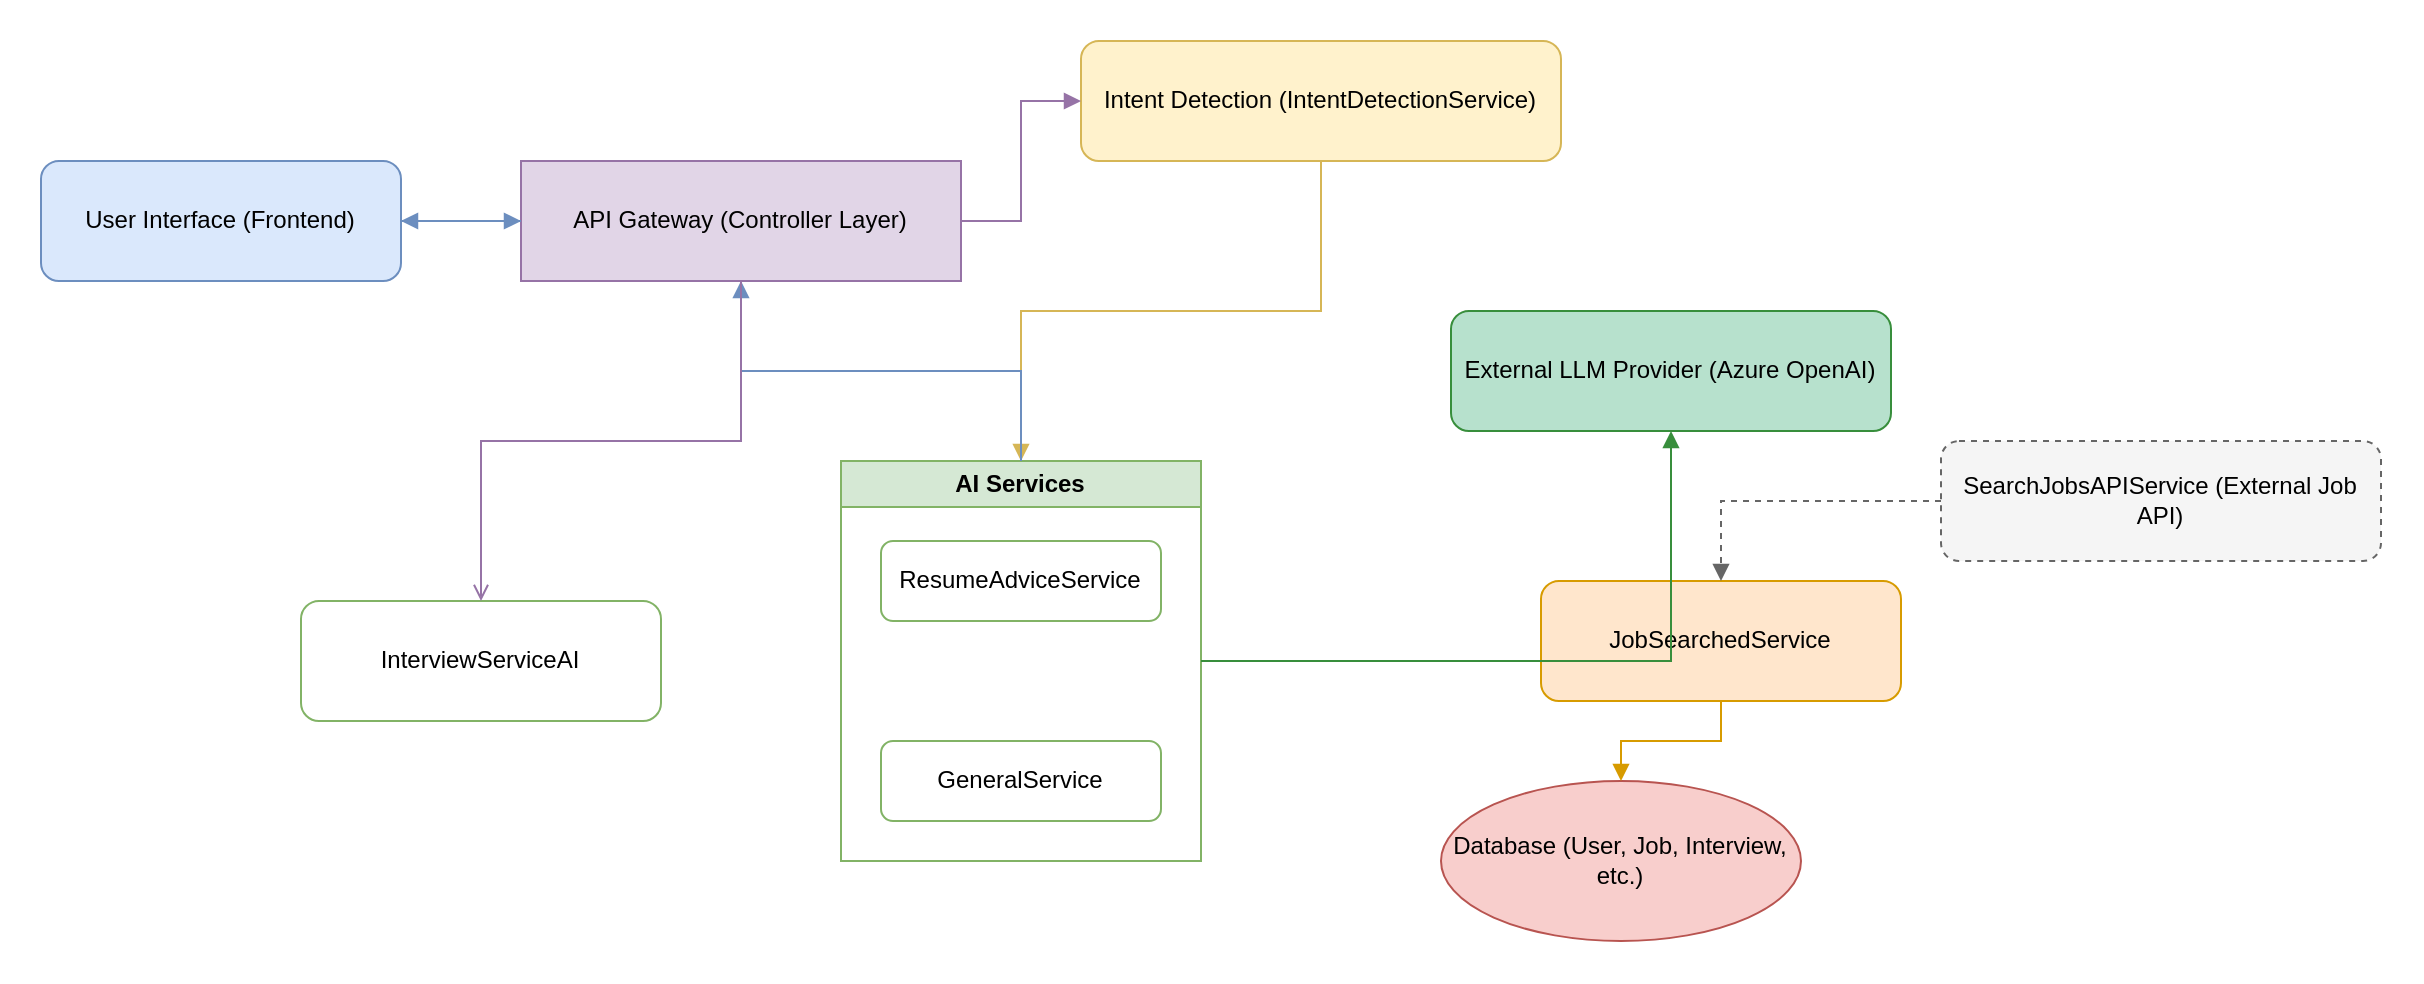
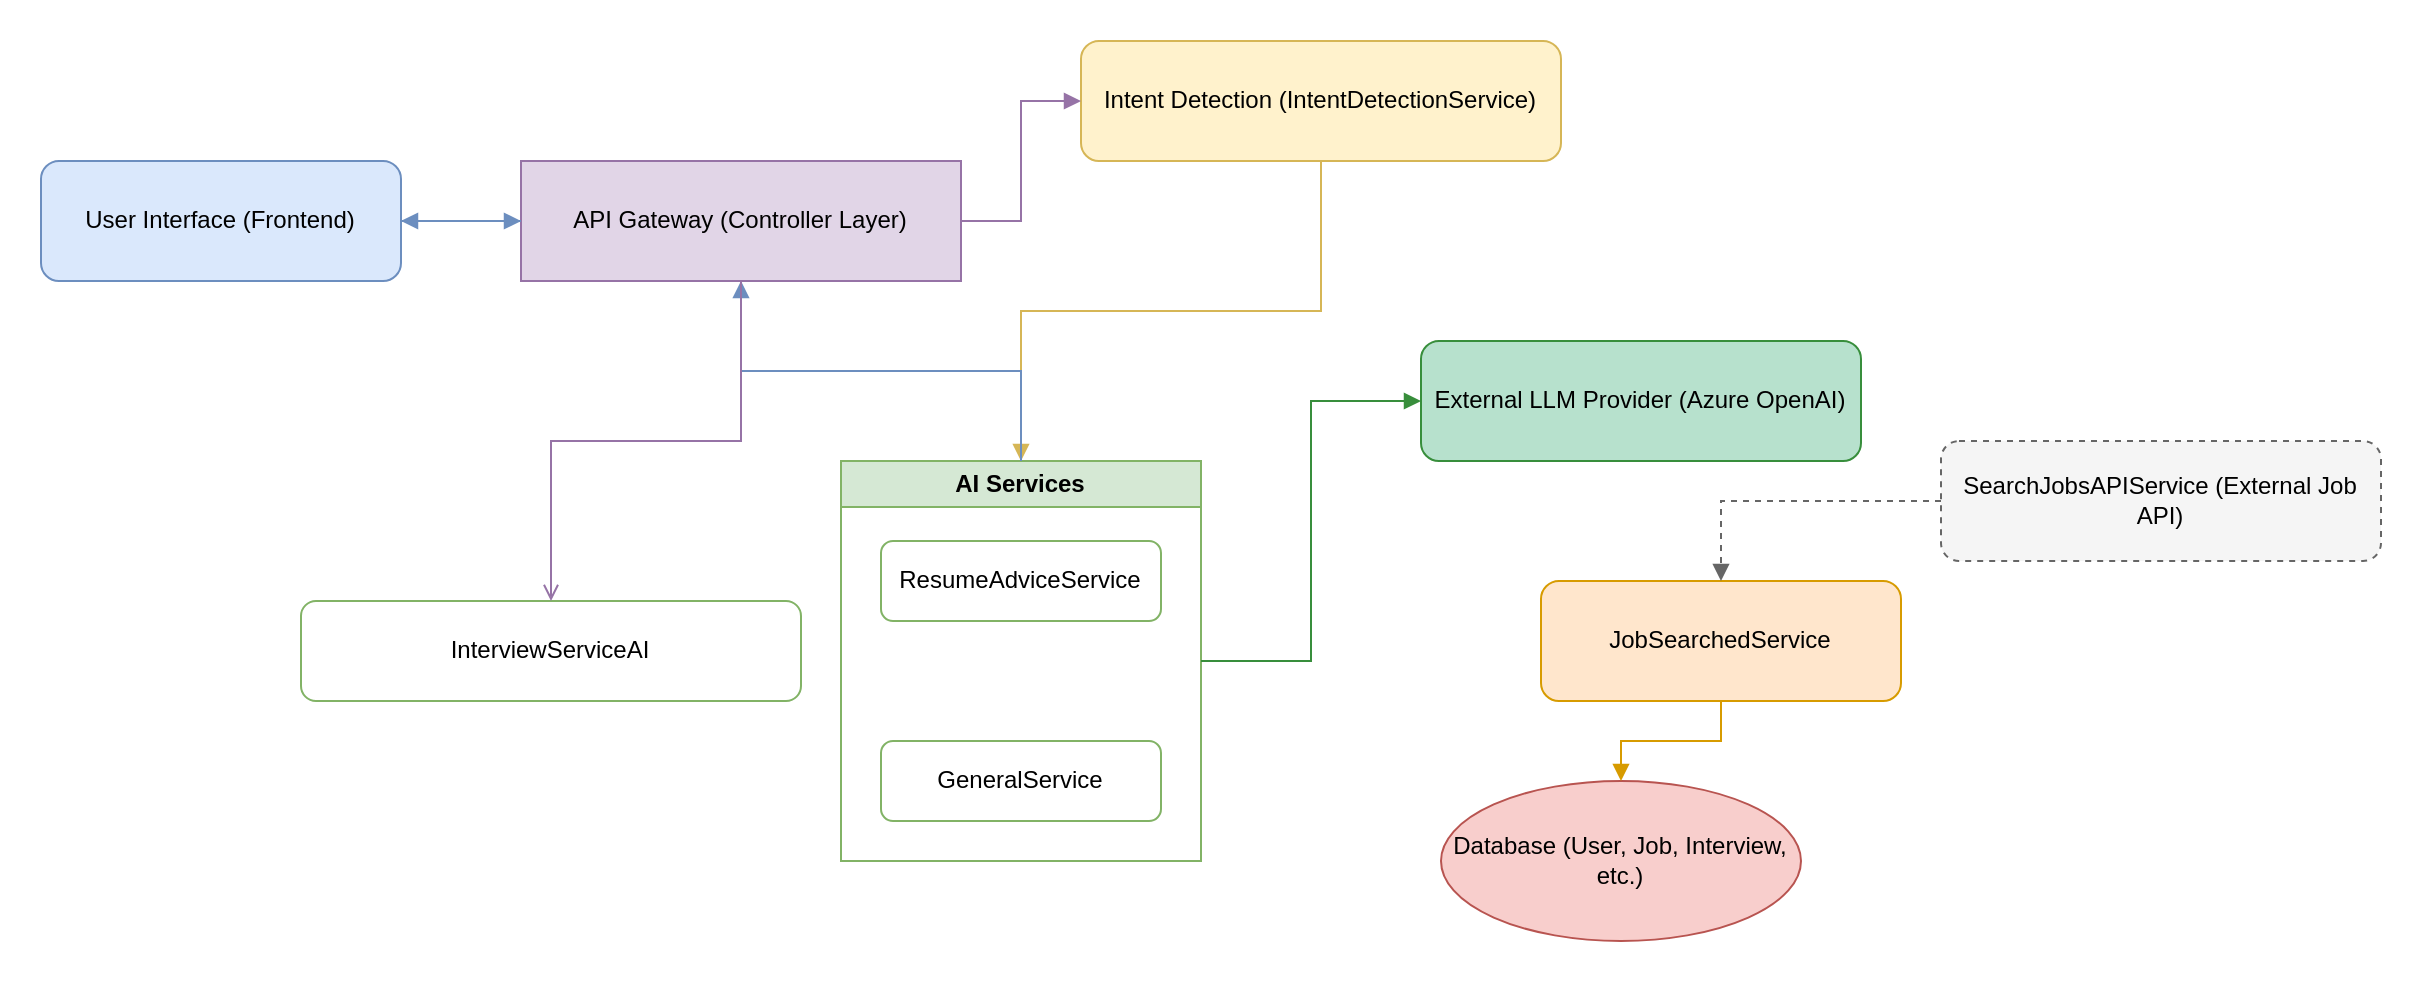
node "External LLM Provider (Azure OpenAI)": moved (1671, 371) -> (1641, 401)
node "InterviewServiceAI": size 360x120 -> 500x100
